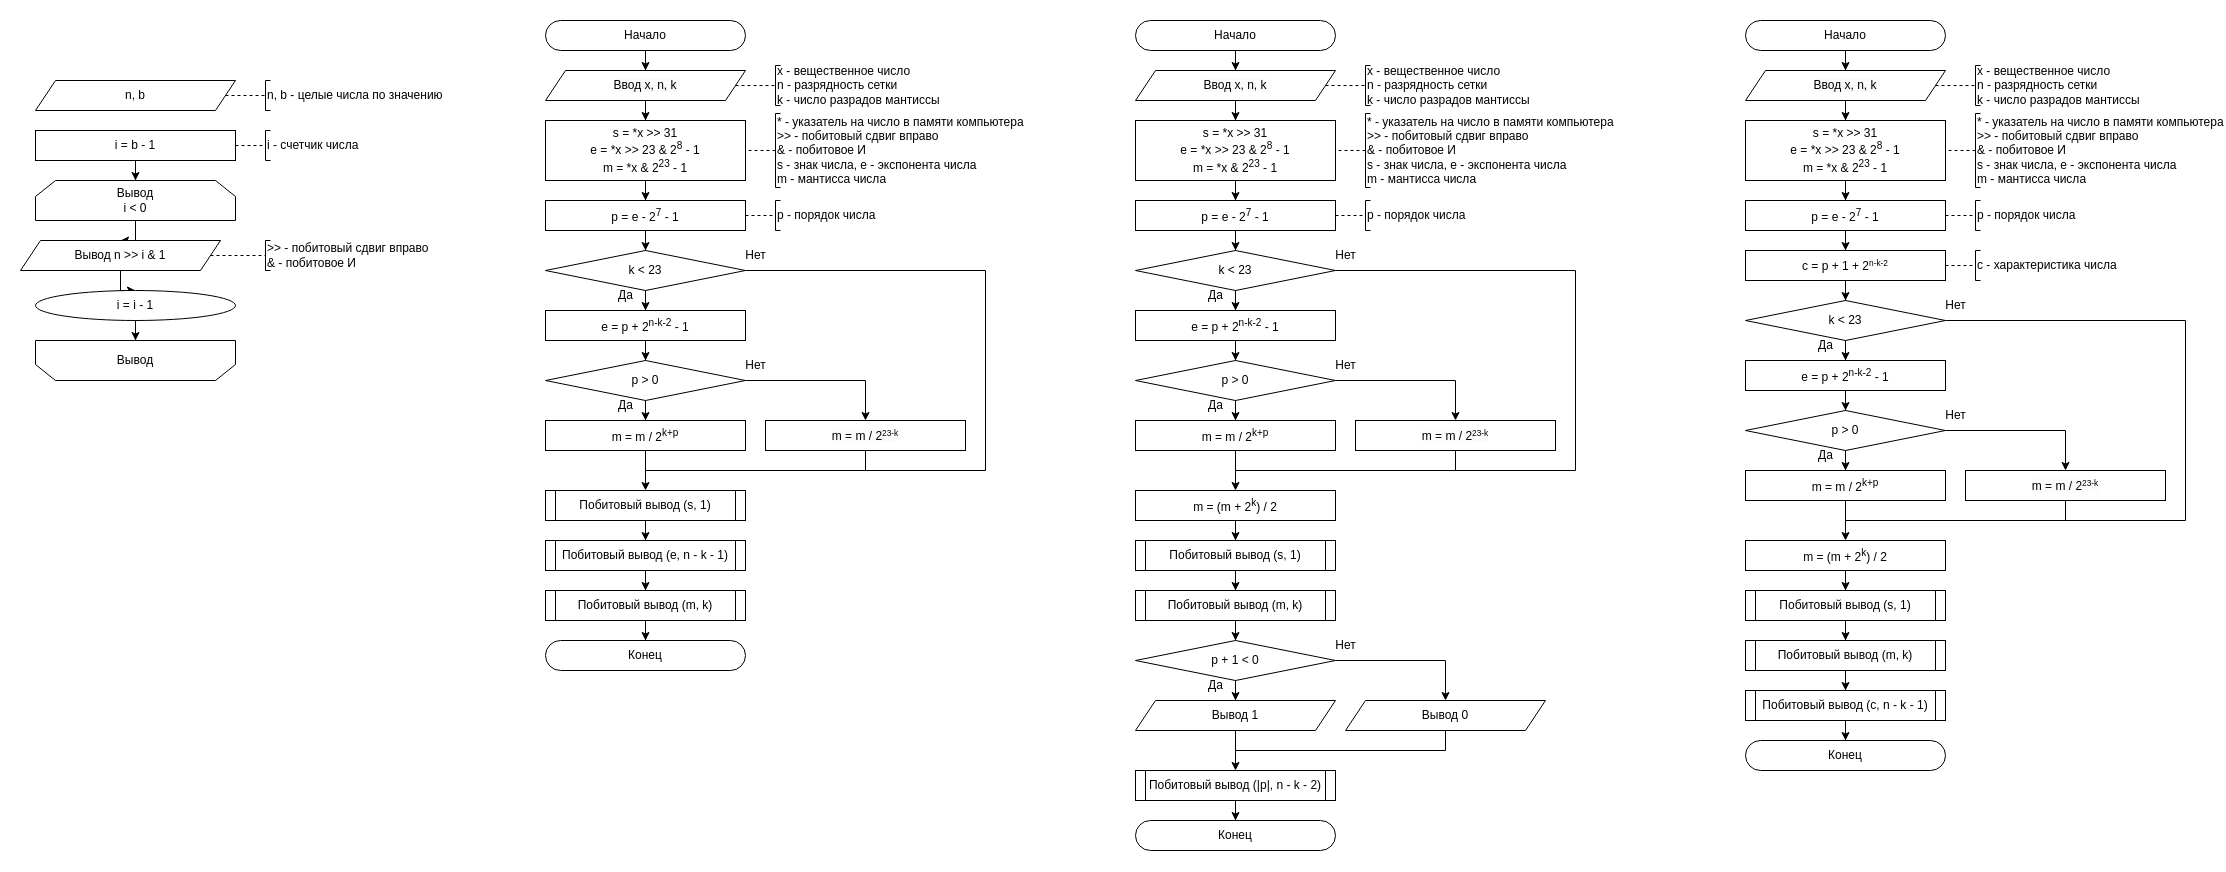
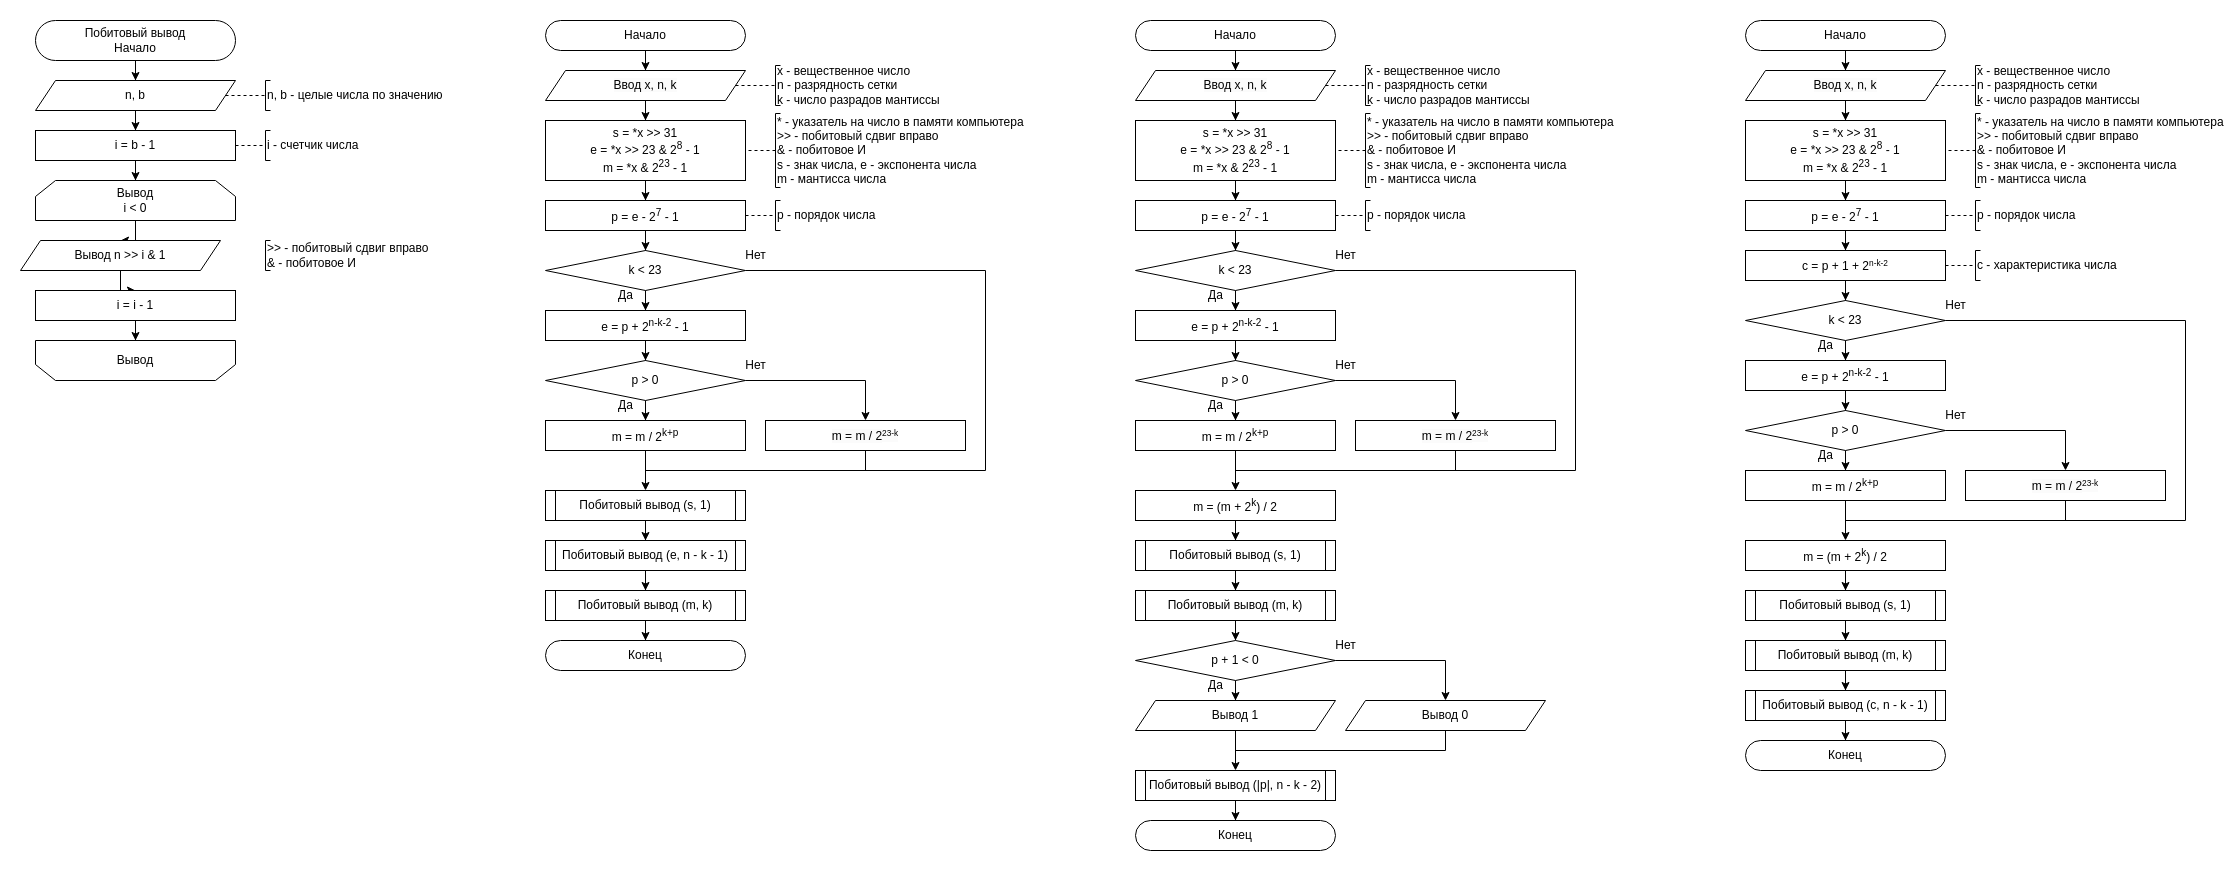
node "Побитовый вывод Начало": added
edge "Побитовый вывод Начало" -> "n, b": added
edge "n, b" -> "i = b - 1": added
edge "Вывод n >> i & 1" -- ">> - побитовый сдвиг вправо & - побитовое И": removed
node "i = i - 1": shape ellipse -> rectangle
